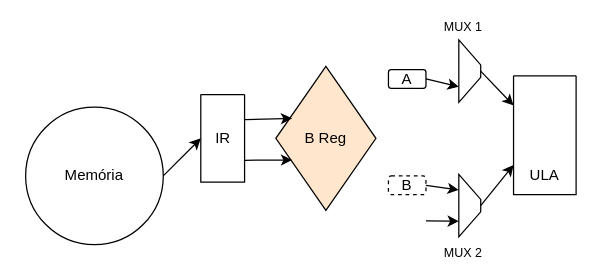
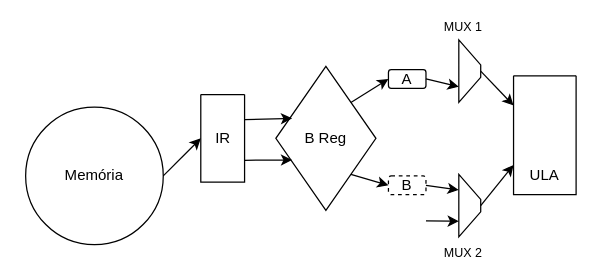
edge "B Reg" -> "A": added
node "B Reg": fillcolor #ffe6cc -> #ffffff
edge "B Reg" -> "B": added
